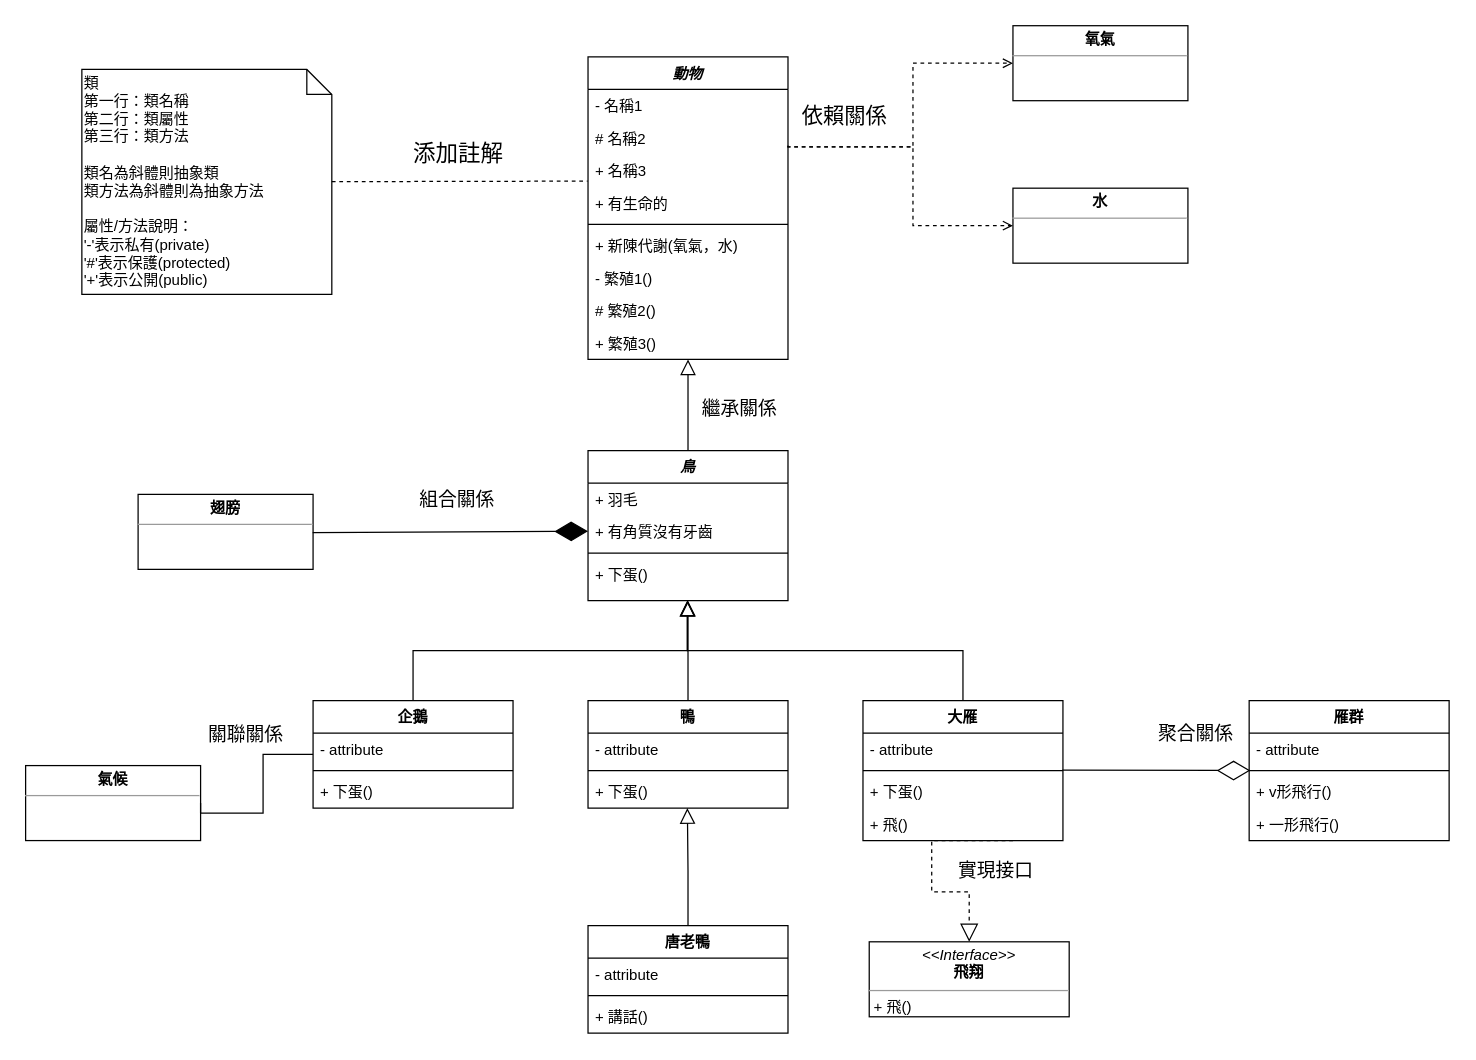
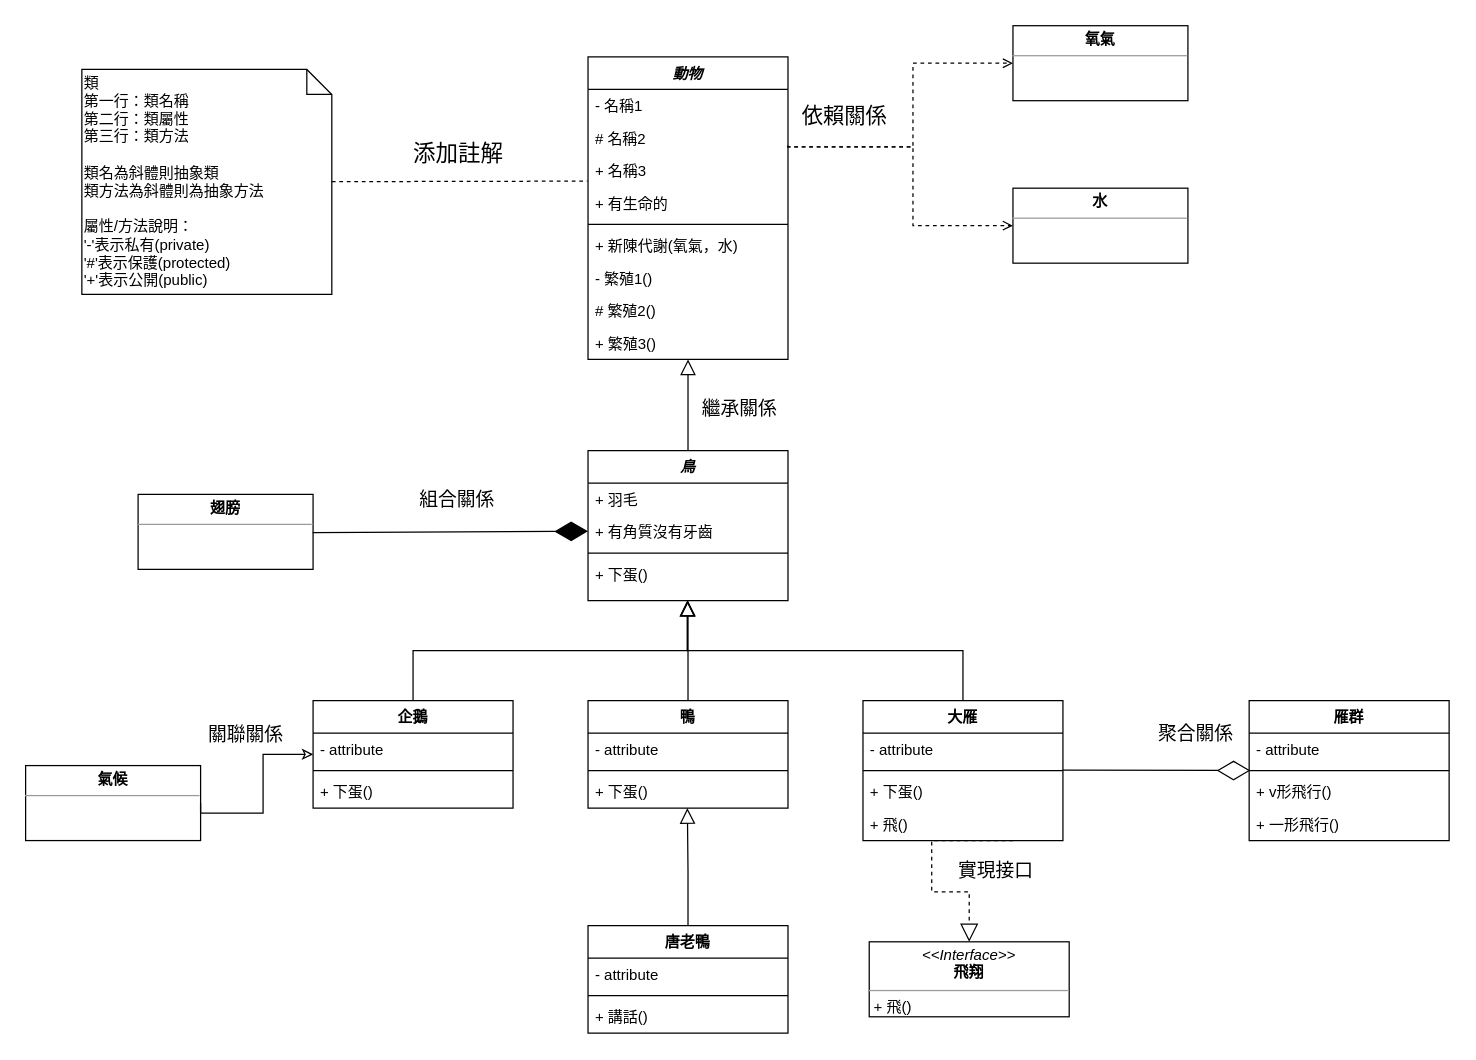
edge "企鵝" -- "氣候": arrowhead none -> classic
